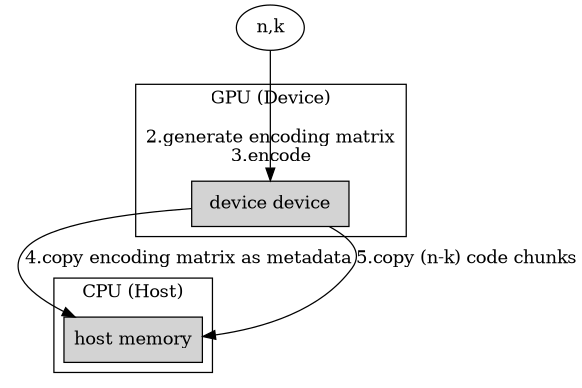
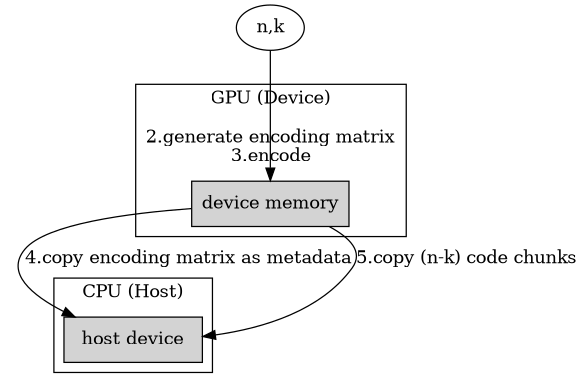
node "device device": label "device device" -> "device memory"
node "host memory": label "host memory" -> "host device"
